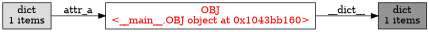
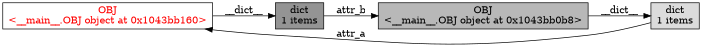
node "OBJ <__main__.OBJ object at 0x1043bb0b8>": added
